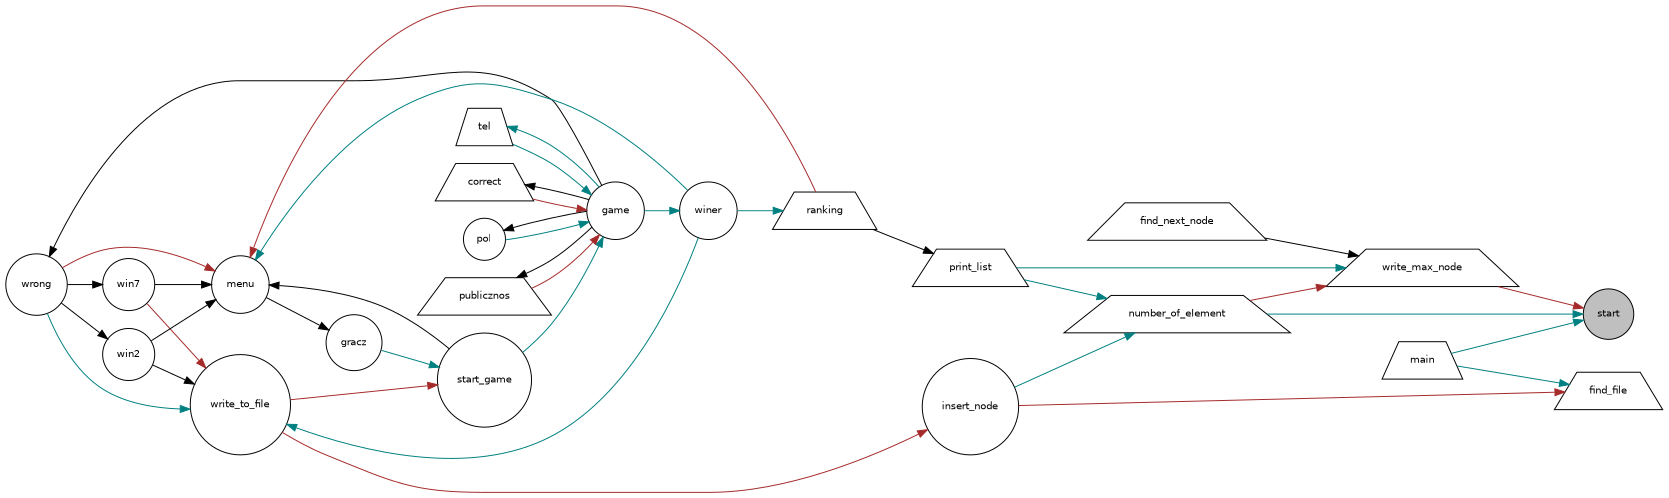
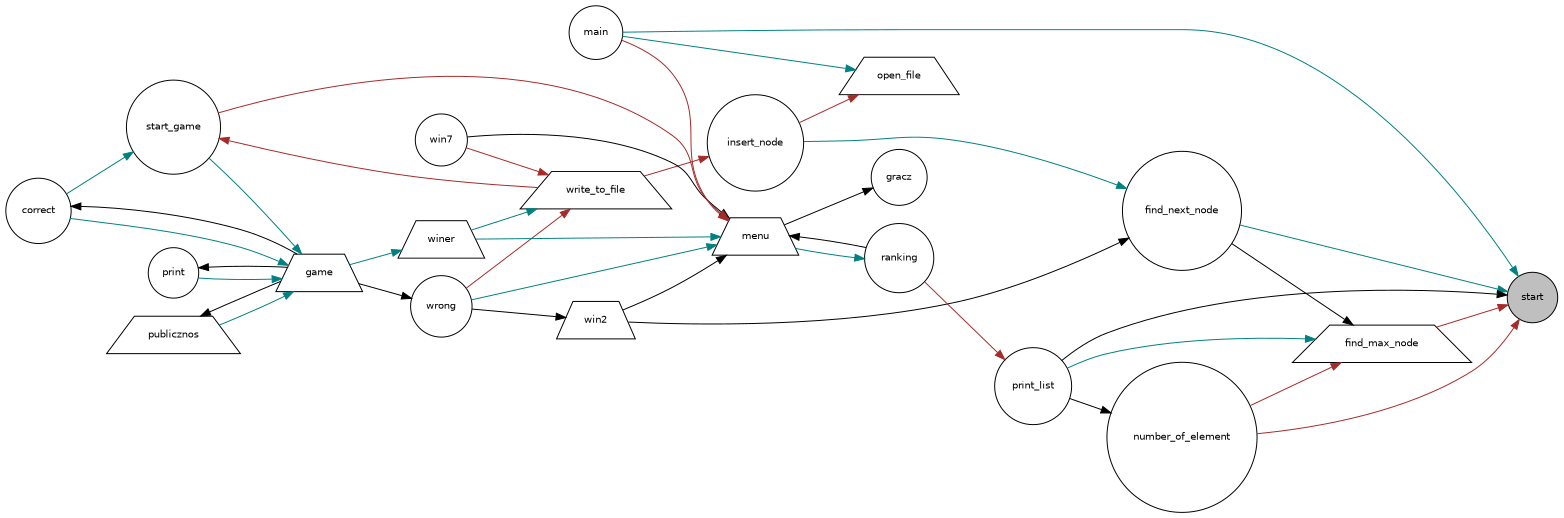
edge "ranking" -> "menu": color brown -> black
edge "main" -> "menu": added
node "tel": removed
node "correct": shape trapezium -> circle
edge "correct" -> "game": color brown -> teal
node "game": shape circle -> trapezium
node "winer": shape circle -> trapezium
edge "winer" -> "ranking": now "menu" -> "ranking"
node "ranking": shape trapezium -> circle
node "find_next_node": shape trapezium -> circle
node "pol": label "pol" -> "print"
edge "ranking" -> "print_list": color black -> brown
edge "wrong" -> "menu": color brown -> teal
edge "find_next_node" -> "start": added
edge "publicznos" -> "game": color brown -> teal
node "print_list": shape trapezium -> circle
node "write_max_node": label "write_max_node" -> "find_max_node"
edge "wrong" -> "win7": removed
node "menu": shape circle -> trapezium
edge "print_list" -> "number_of_element": color teal -> black
edge "print_list" -> "start": added
edge "start_game" -> "menu": color black -> brown
node "number_of_element": shape trapezium -> circle
edge "number_of_element" -> "start": color teal -> brown
node "win2": shape circle -> trapezium
edge "gracz" -> "start_game": now "correct" -> "start_game"
node "main": shape trapezium -> circle
edge "insert_node" -> "number_of_element": now "insert_node" -> "find_next_node"
edge "win2" -> "write_to_file": now "win2" -> "find_next_node"
edge "wrong" -> "write_to_file": color teal -> brown
node "find_file": label "find_file" -> "open_file"
node "write_to_file": shape circle -> trapezium
